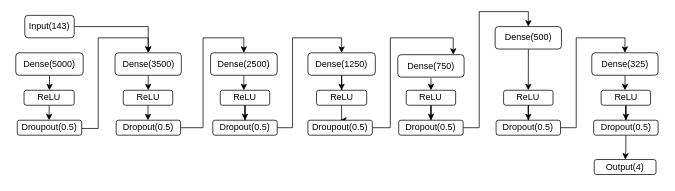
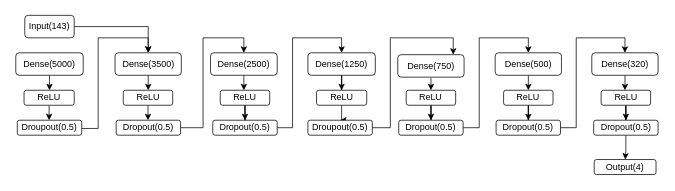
node "Dense(500)": moved (529, 38) -> (529, 64)
node "Dense(325)": label "Dense(325)" -> "Dense(320)"
